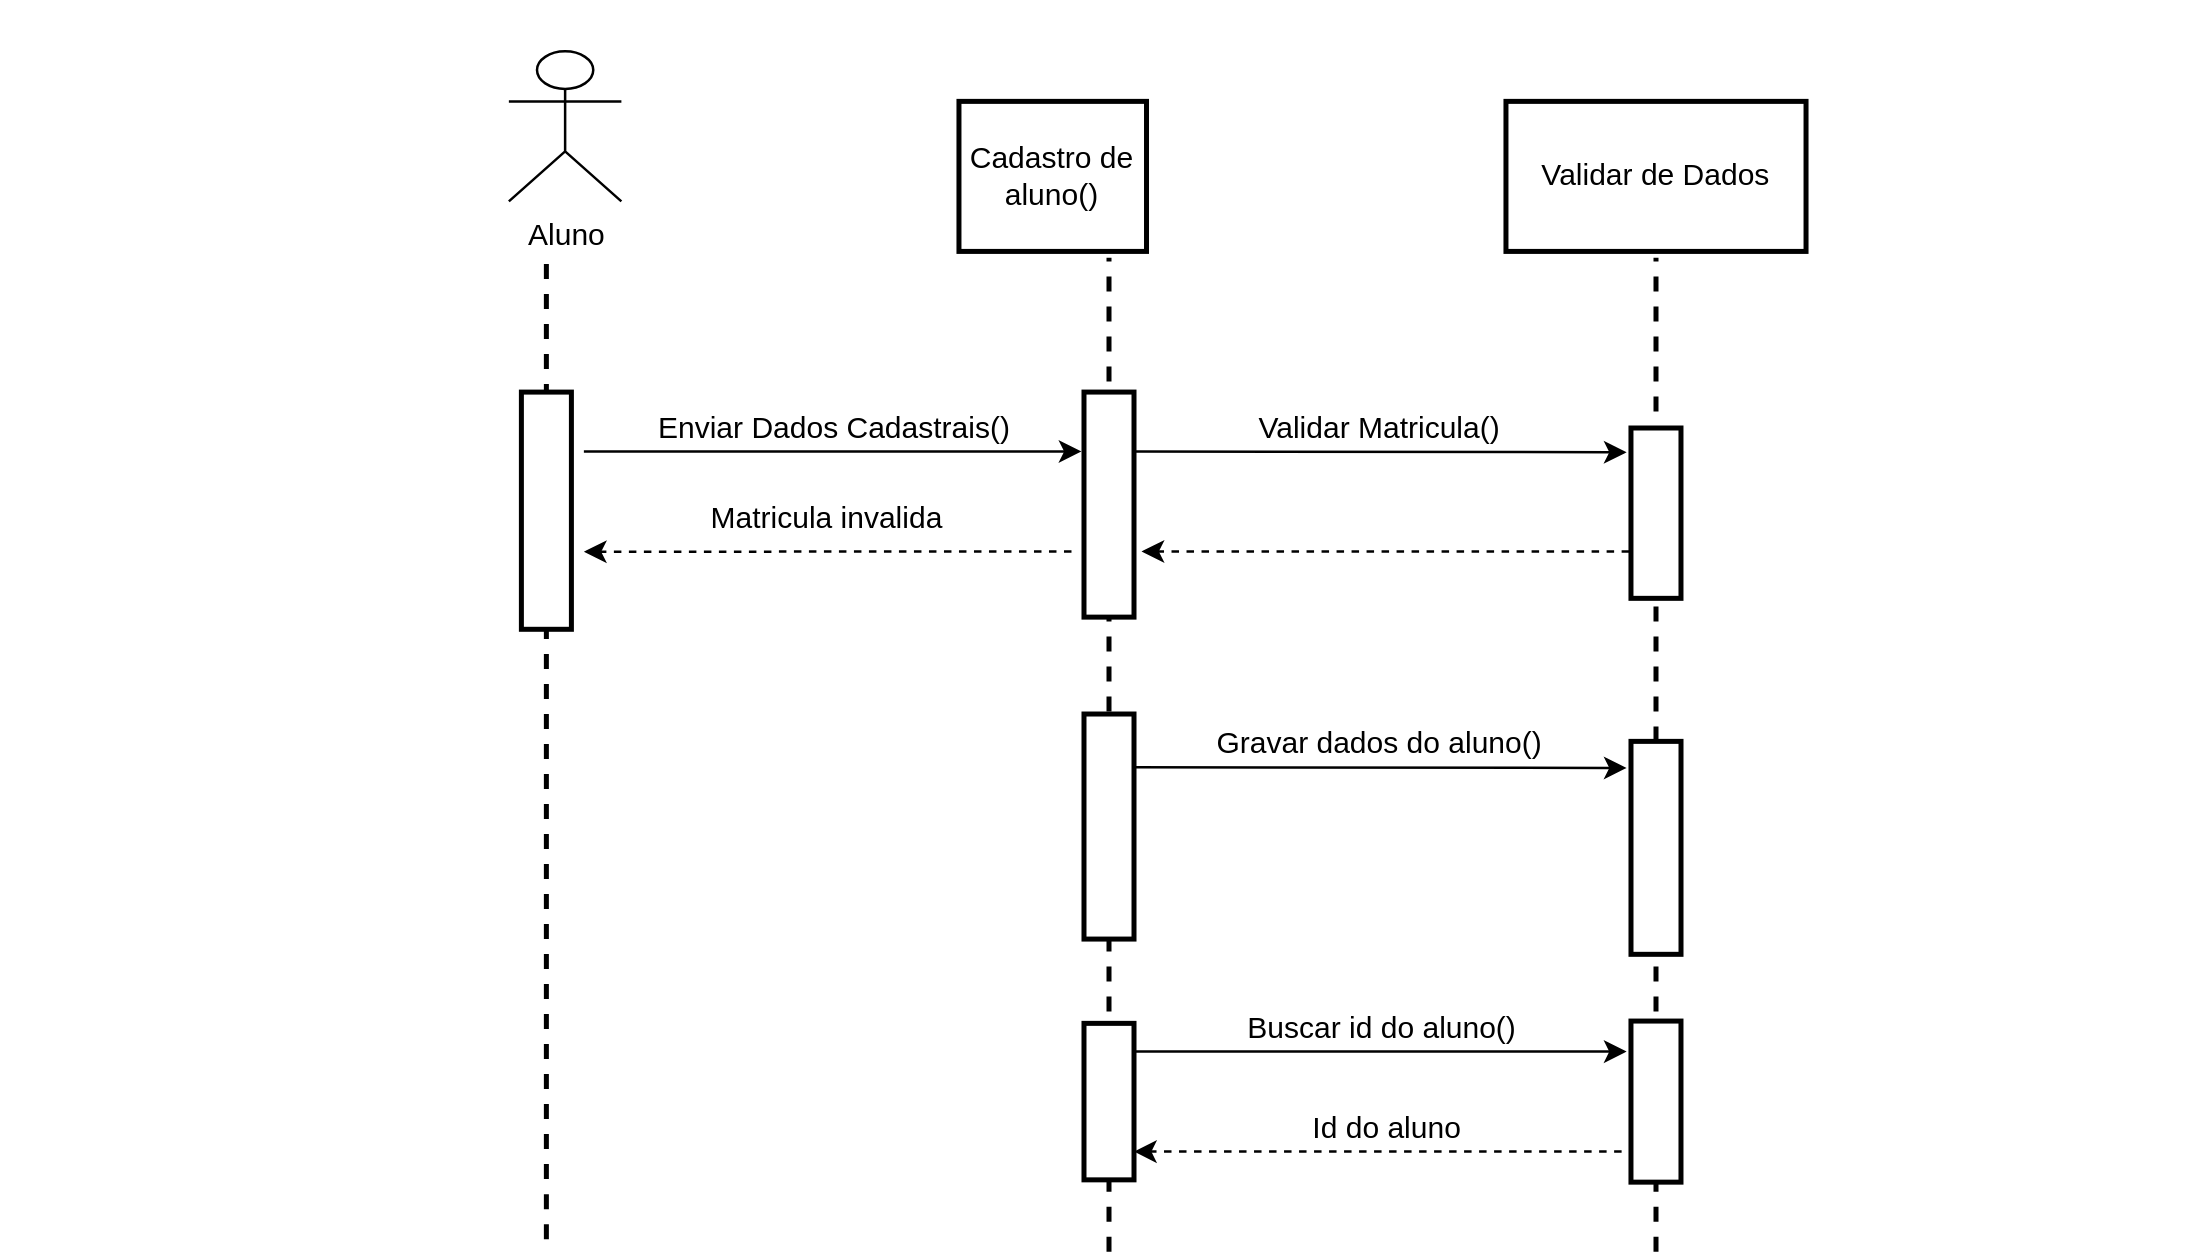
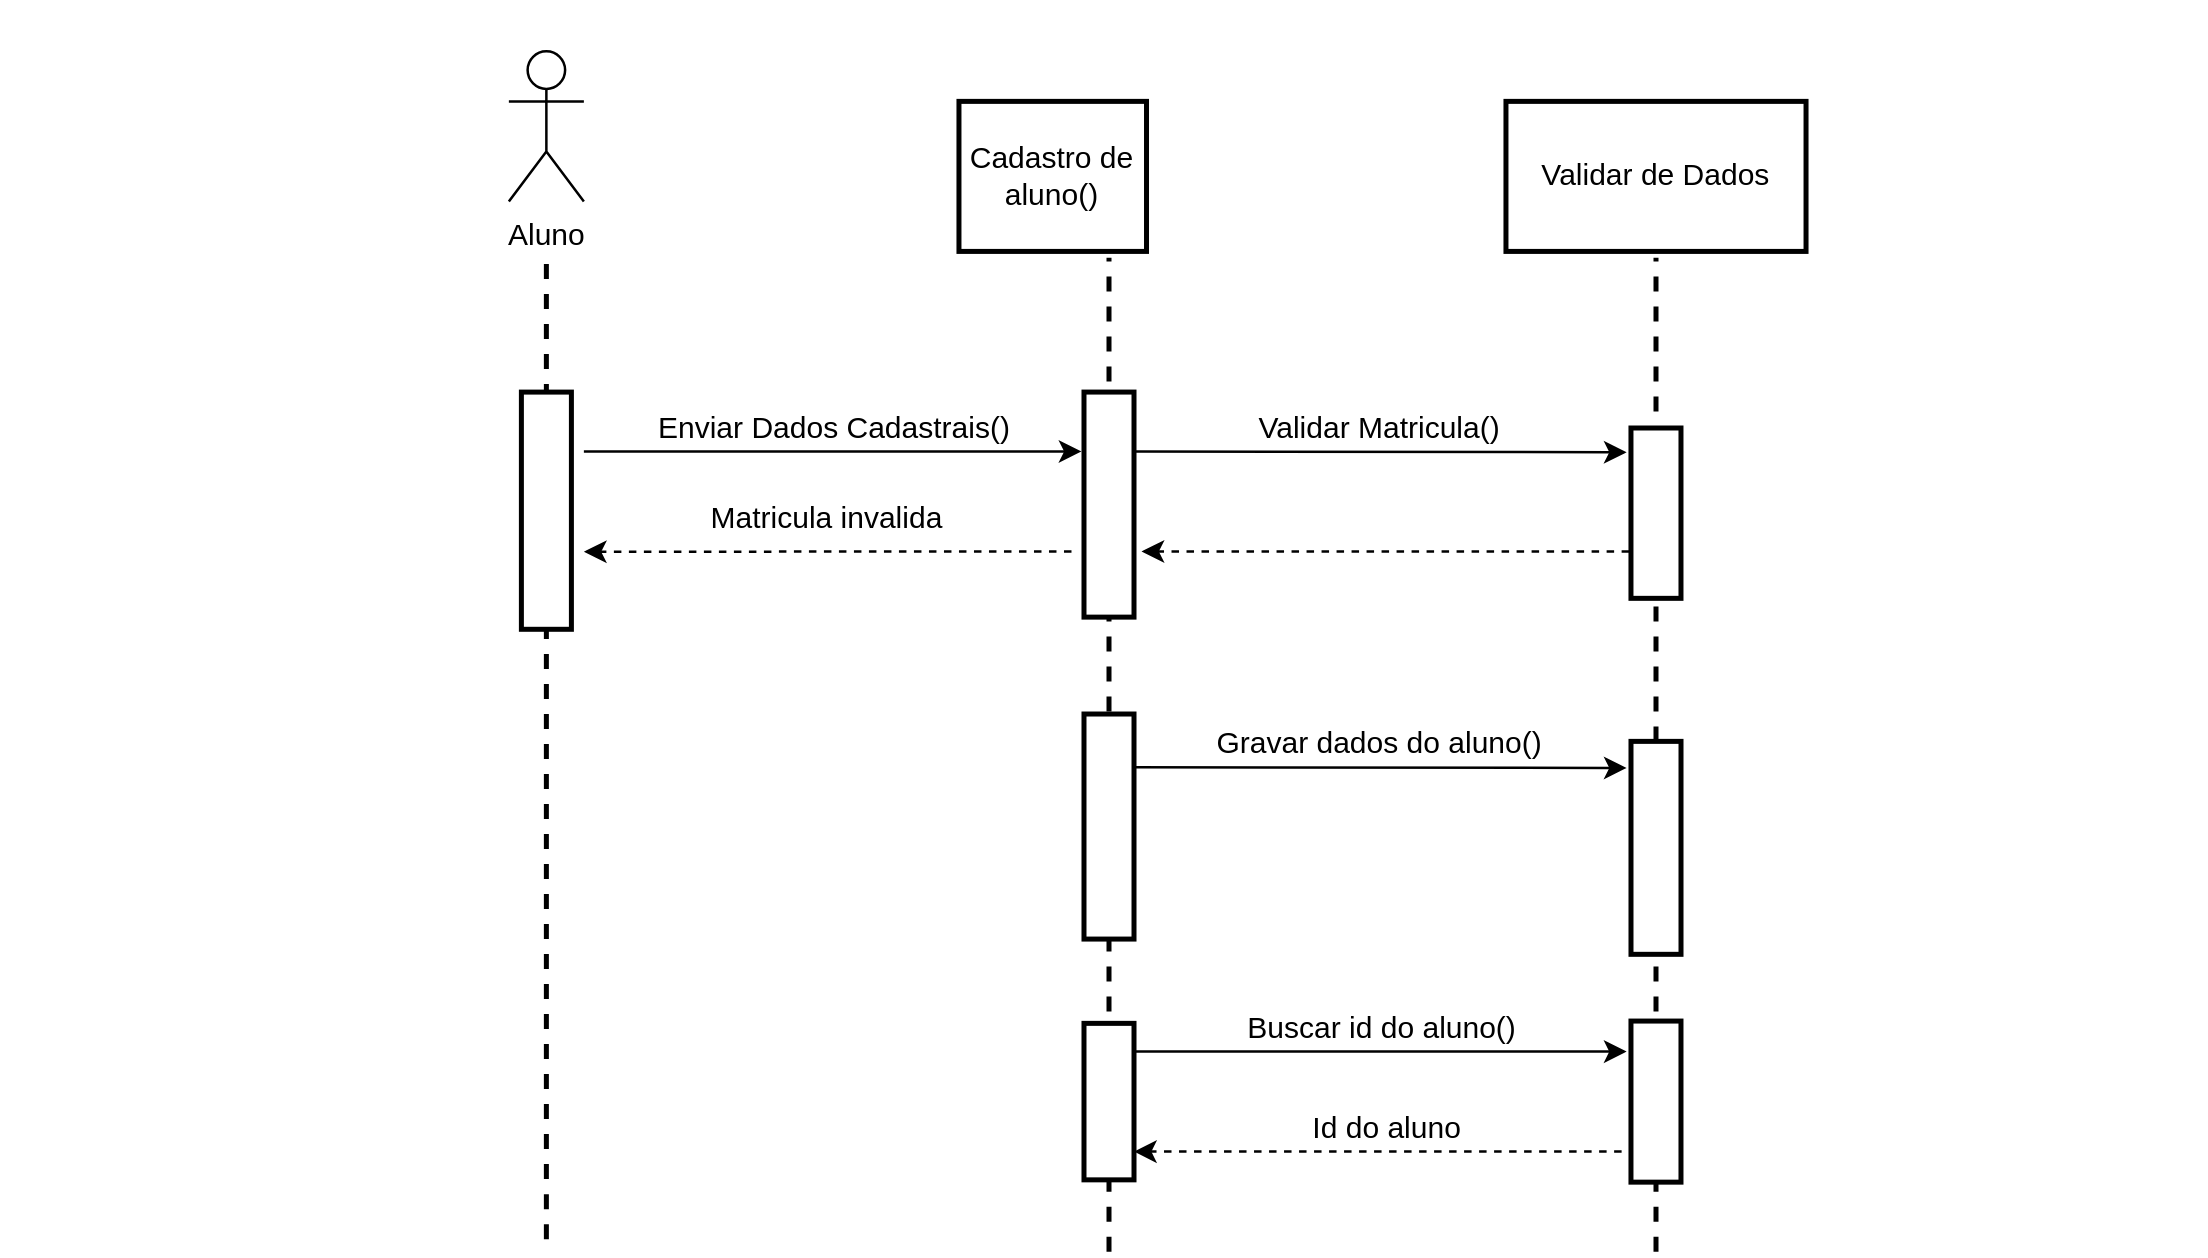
node "Aluno": size 113x150 -> 75x150
